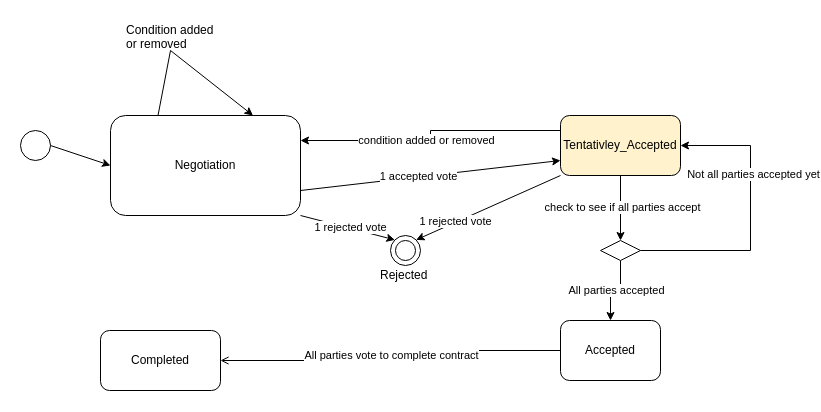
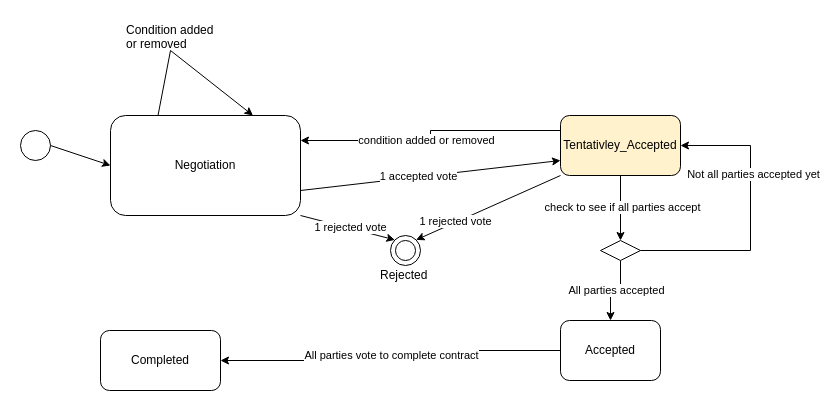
edge "Accepted" -> "Completed": arrowhead open -> classic
